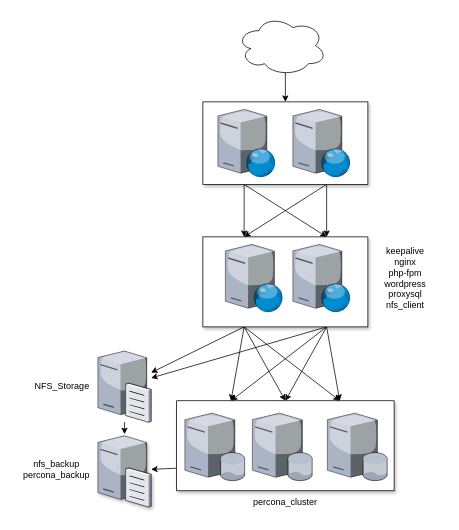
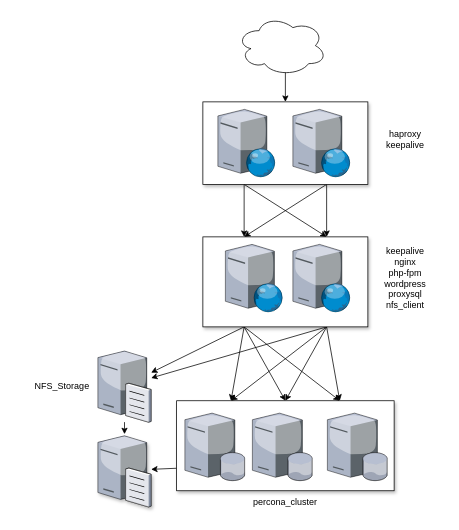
node "haproxy keepalive": added
node "nfs_backup percona_backup": removed
